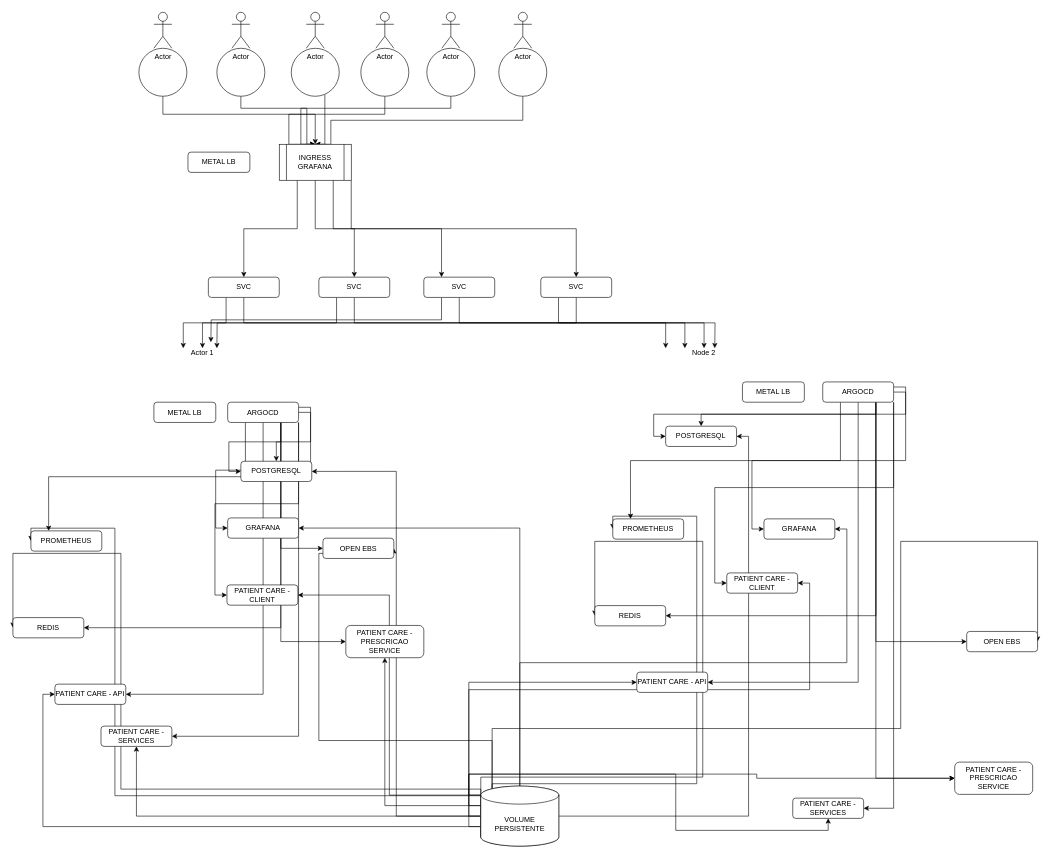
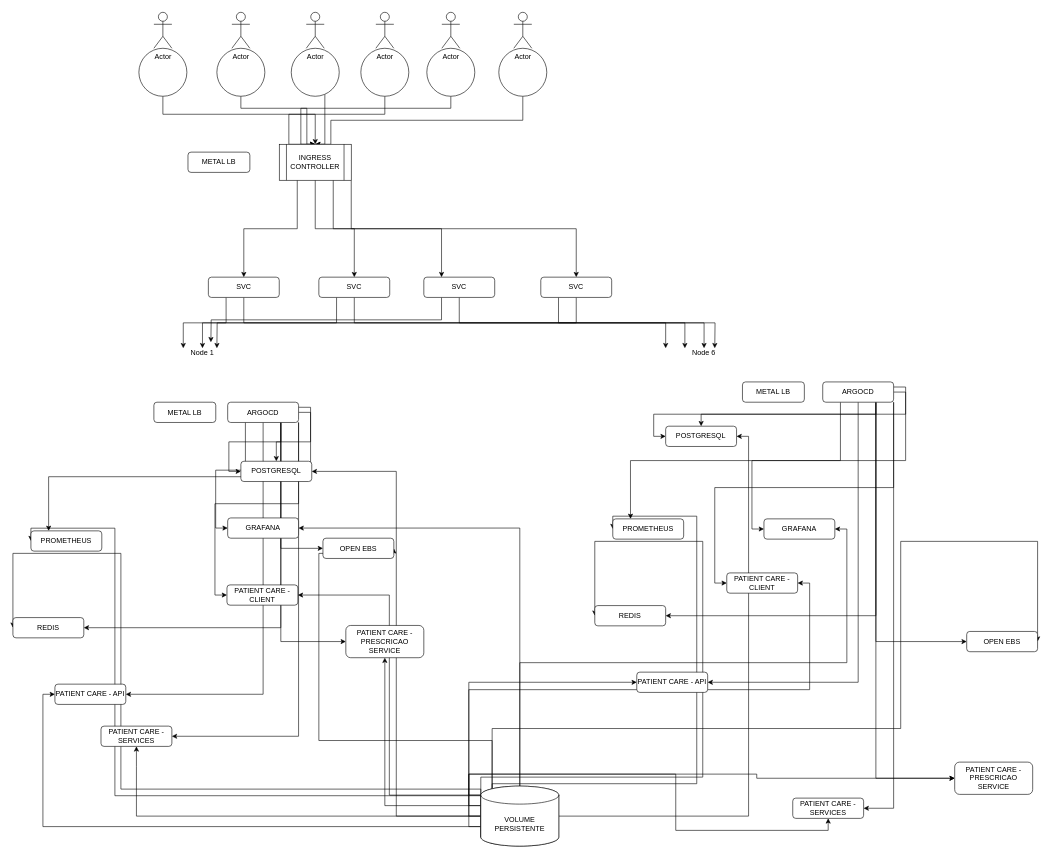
node "INGRESS GRAFANA": label "INGRESS GRAFANA" -> "INGRESS CONTROLLER"
node "Actor 1": label "Actor 1" -> "Node 1"
node "Node 2": label "Node 2" -> "Node 6"
